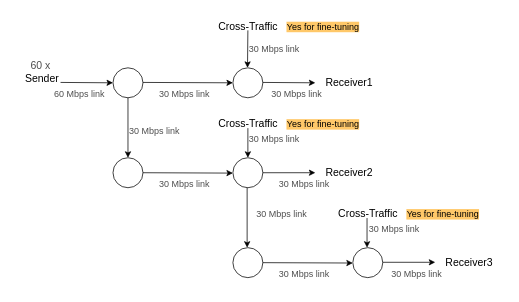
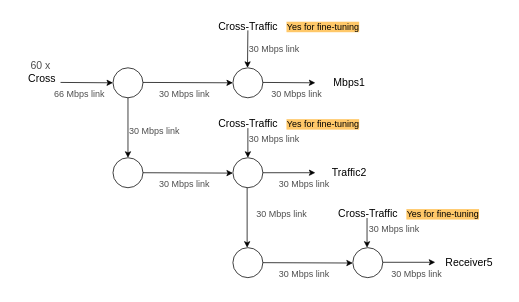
node "60 x Sender": label "60 x Sender" -> "60 x Cross"
node "Receiver1": label "Receiver1" -> "Mbps1"
node "60 Mbps link": label "60 Mbps link" -> "66 Mbps link"
node "Receiver2": label "Receiver2" -> "Traffic2"
node "Receiver3": label "Receiver3" -> "Receiver5"
